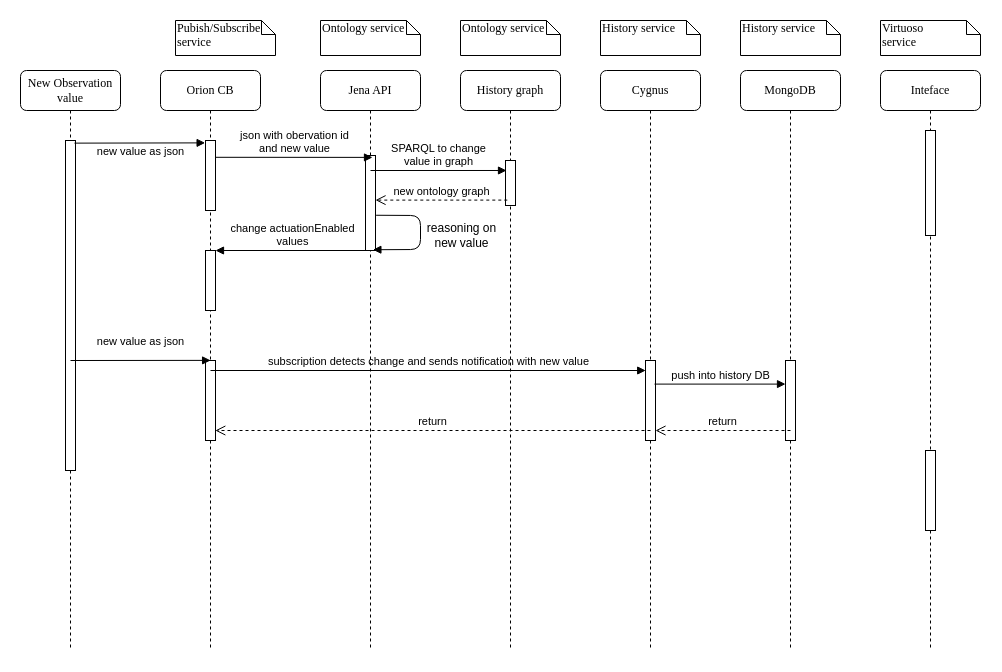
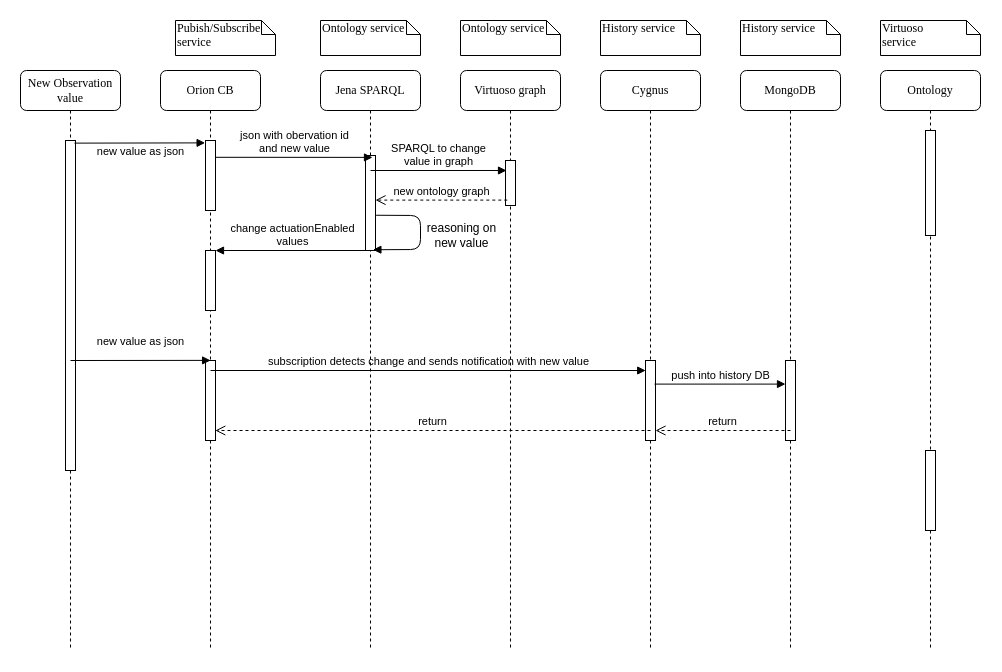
node "Jena API": label "Jena API" -> "Jena SPARQL"
node "History graph": label "History graph" -> "Virtuoso graph"
node "Inteface": label "Inteface" -> "Ontology"
